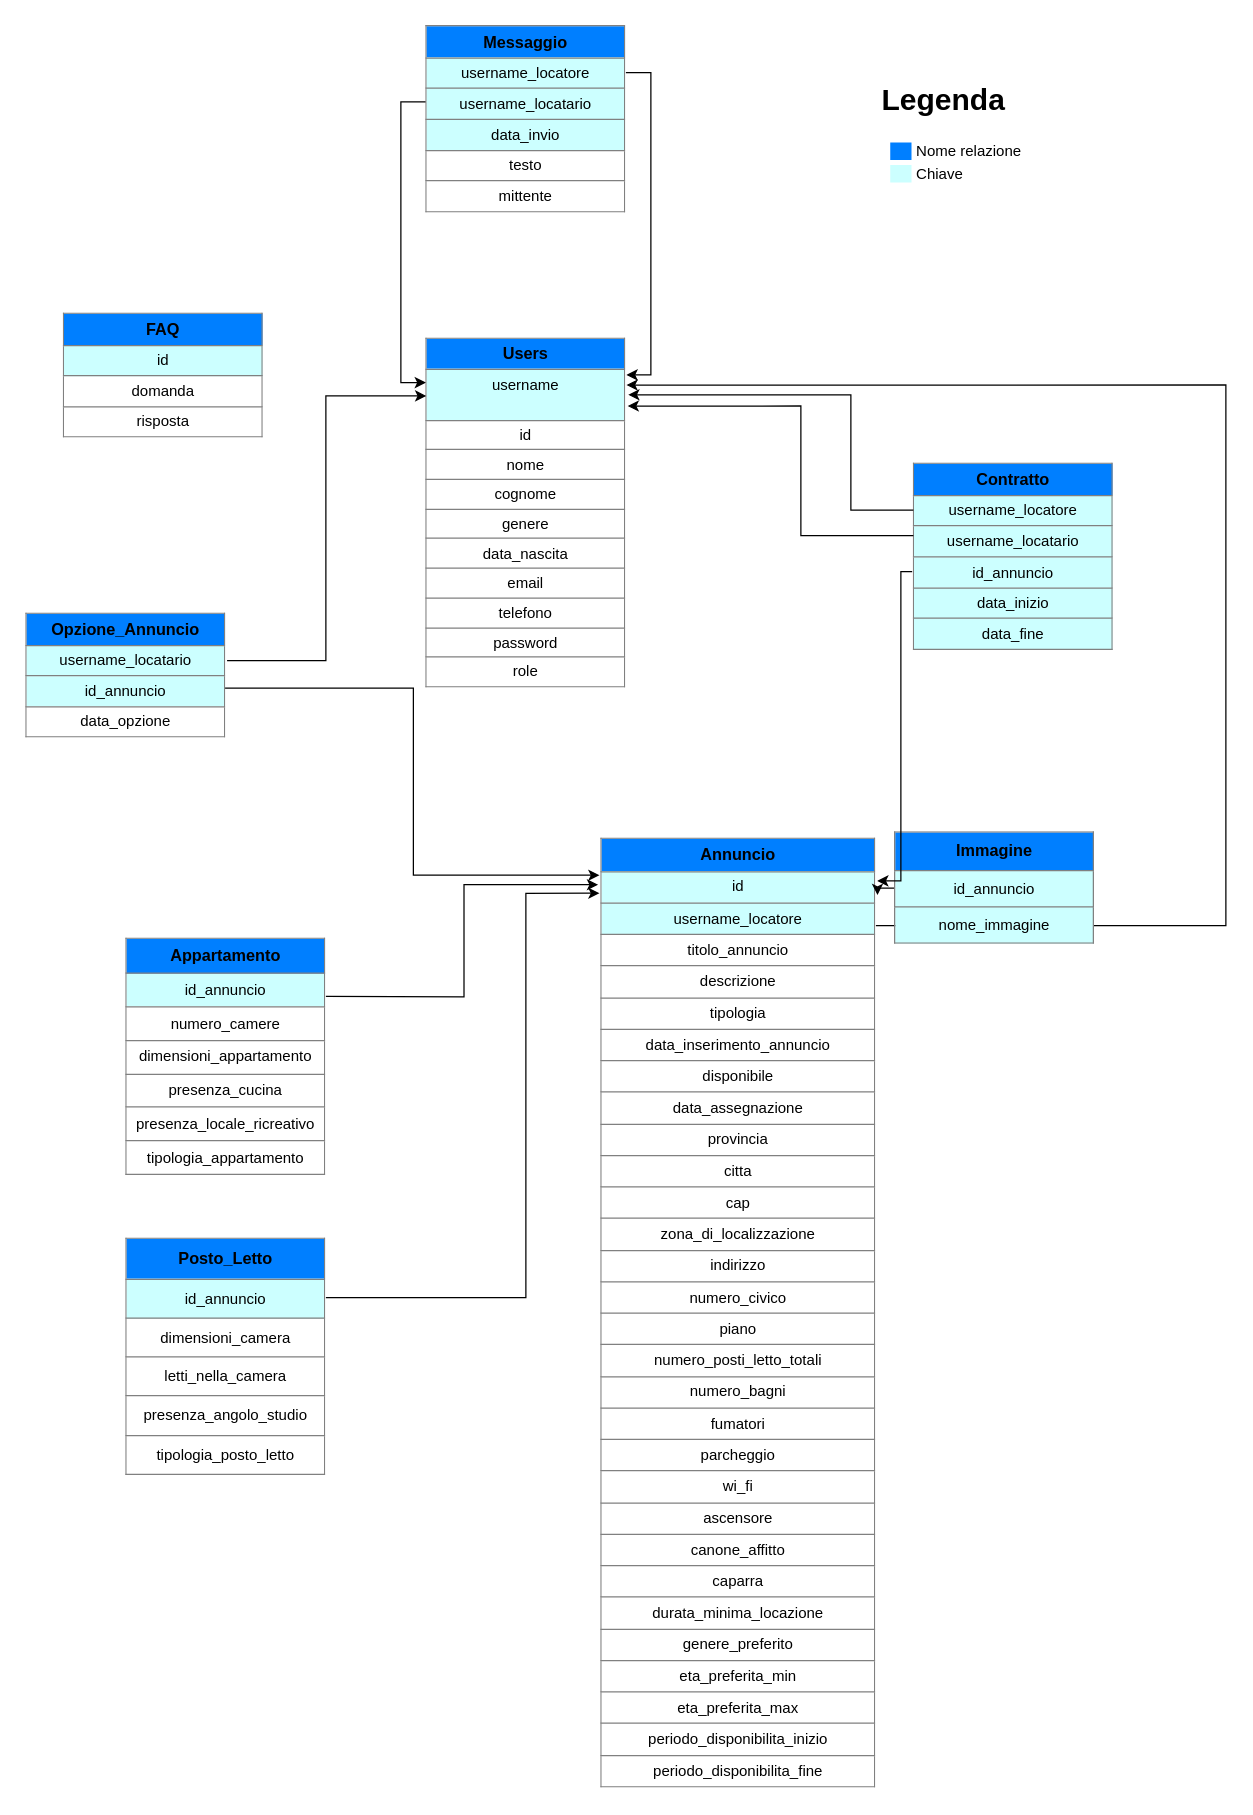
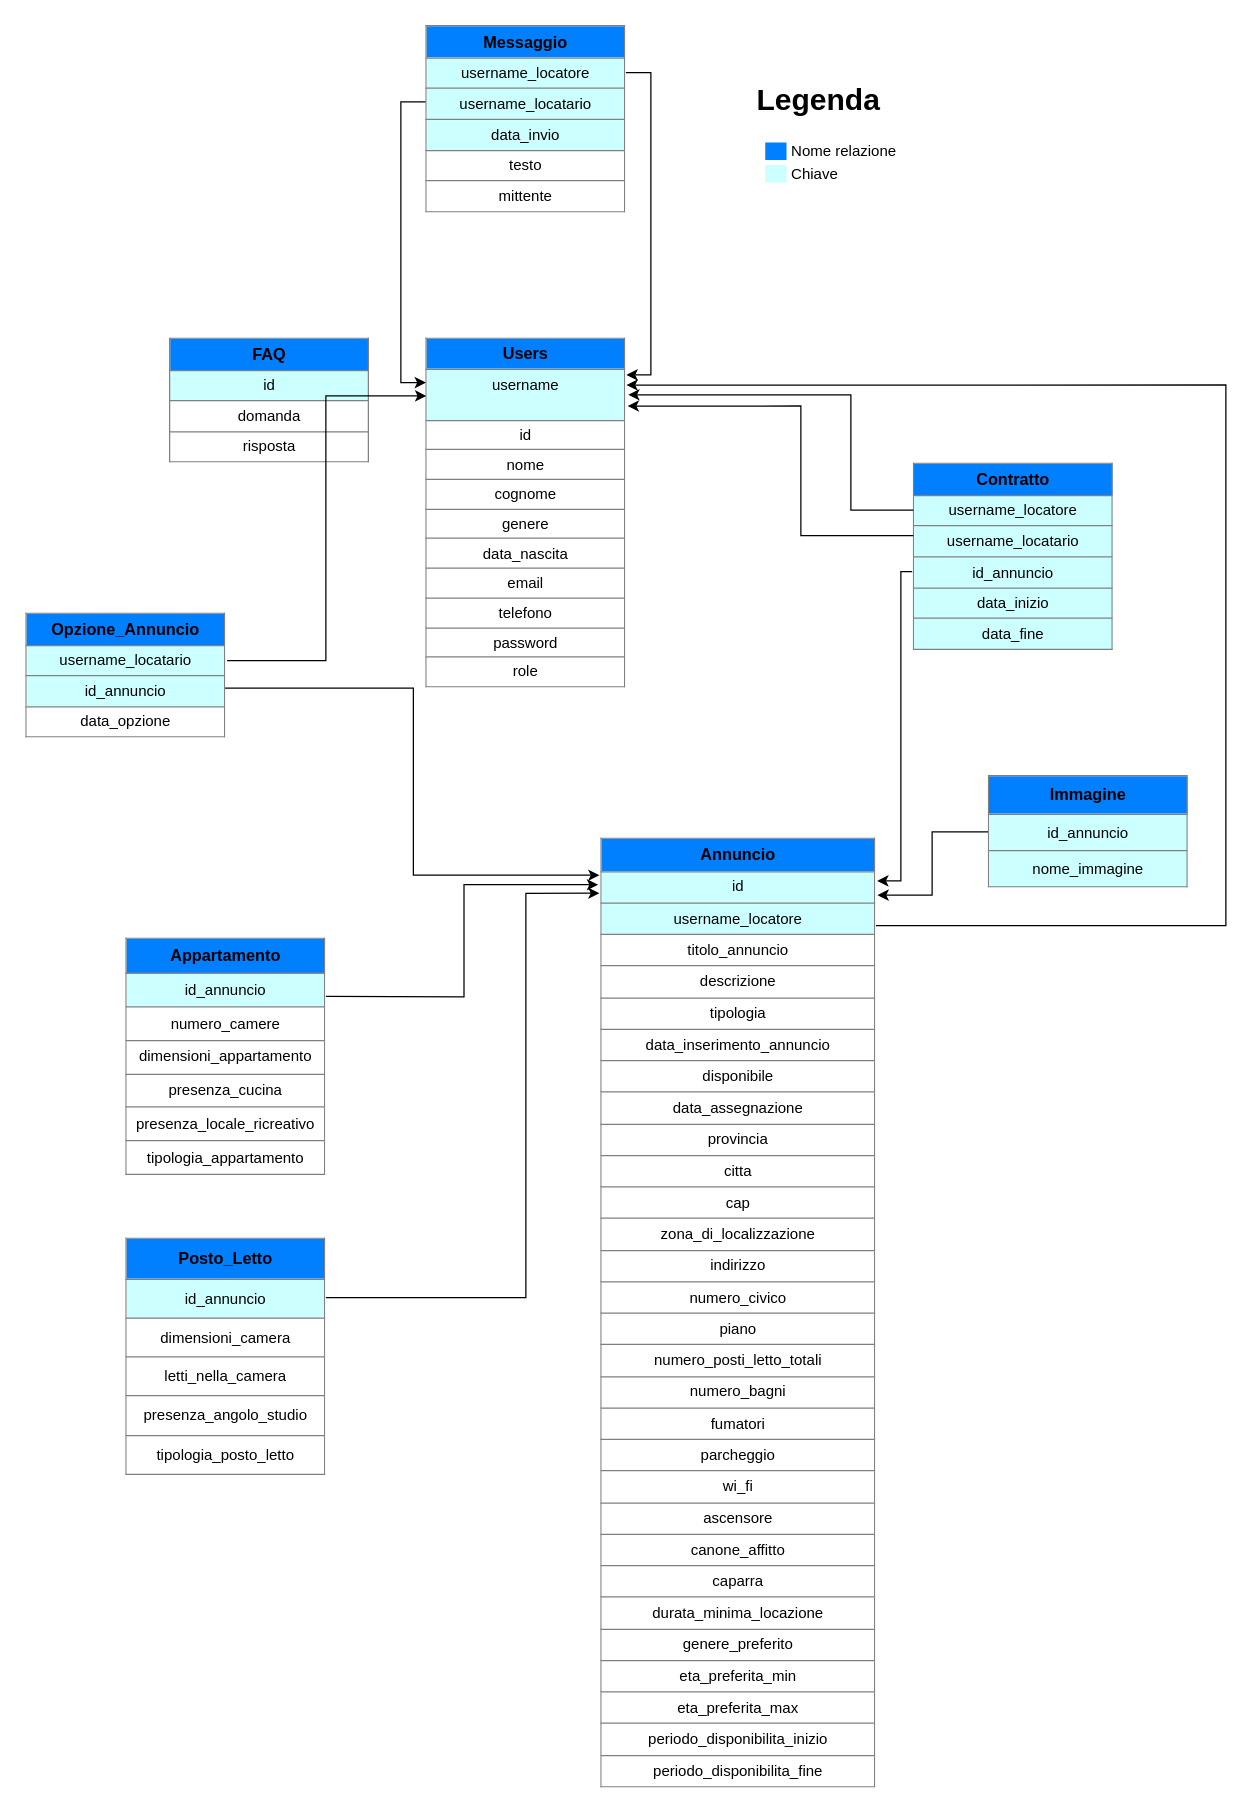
node "Legenda Nome relazione Chiave": moved (994, 151) -> (869, 151)
node "FAQ id domanda risposta": moved (163, 376) -> (269, 401)
node "Immagine id_annuncio nome_immagine": moved (994, 888) -> (1088, 832)
